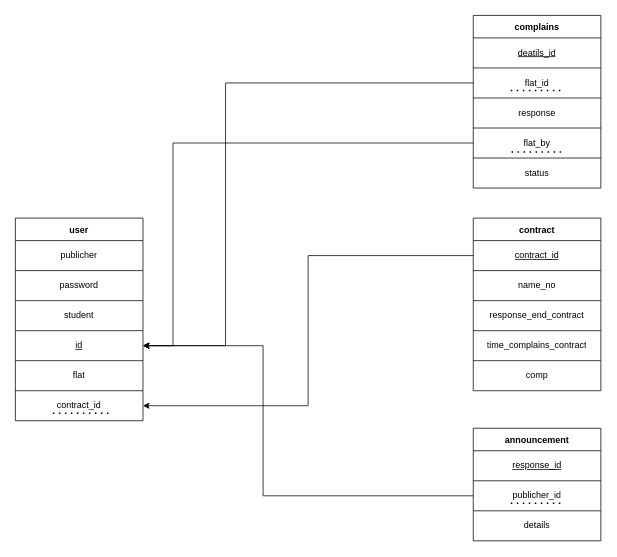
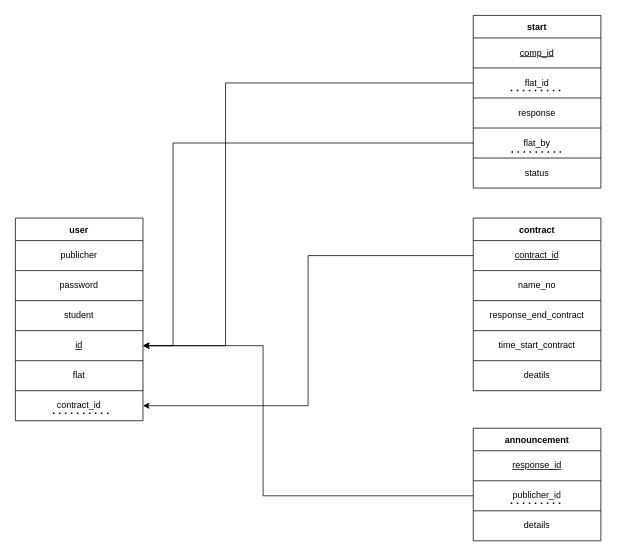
node "complains": label "complains" -> "start"
node "deatils_id": label "deatils_id" -> "comp_id"
node "time_complains_contract": label "time_complains_contract" -> "time_start_contract"
node "comp": label "comp" -> "deatils"
